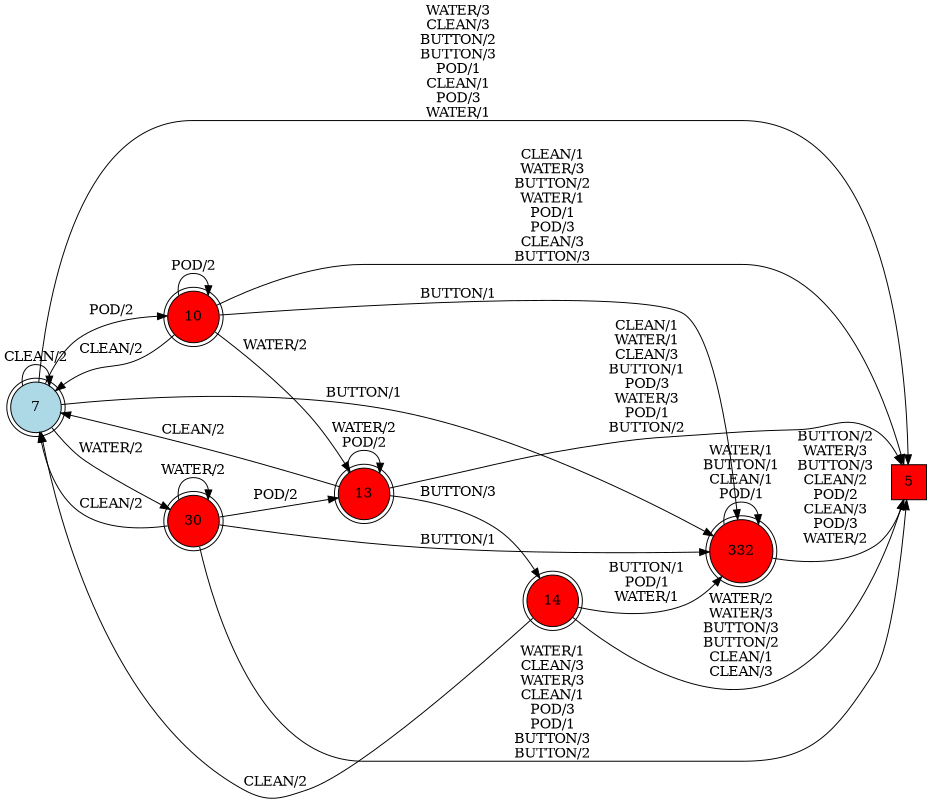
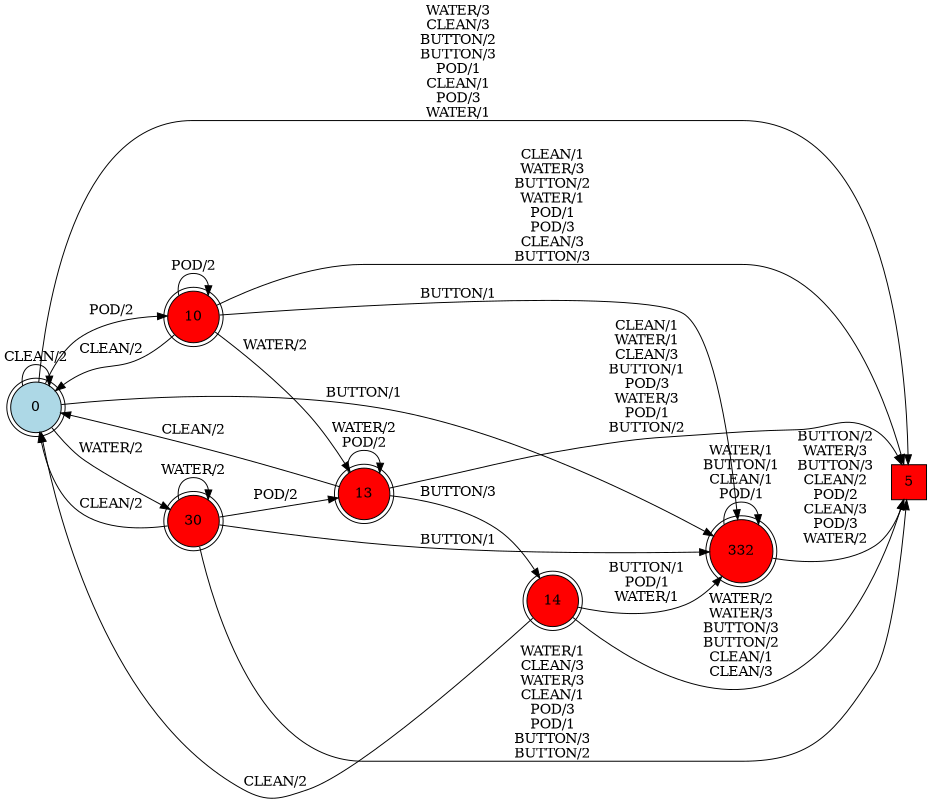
node "7": label "7" -> "0"
